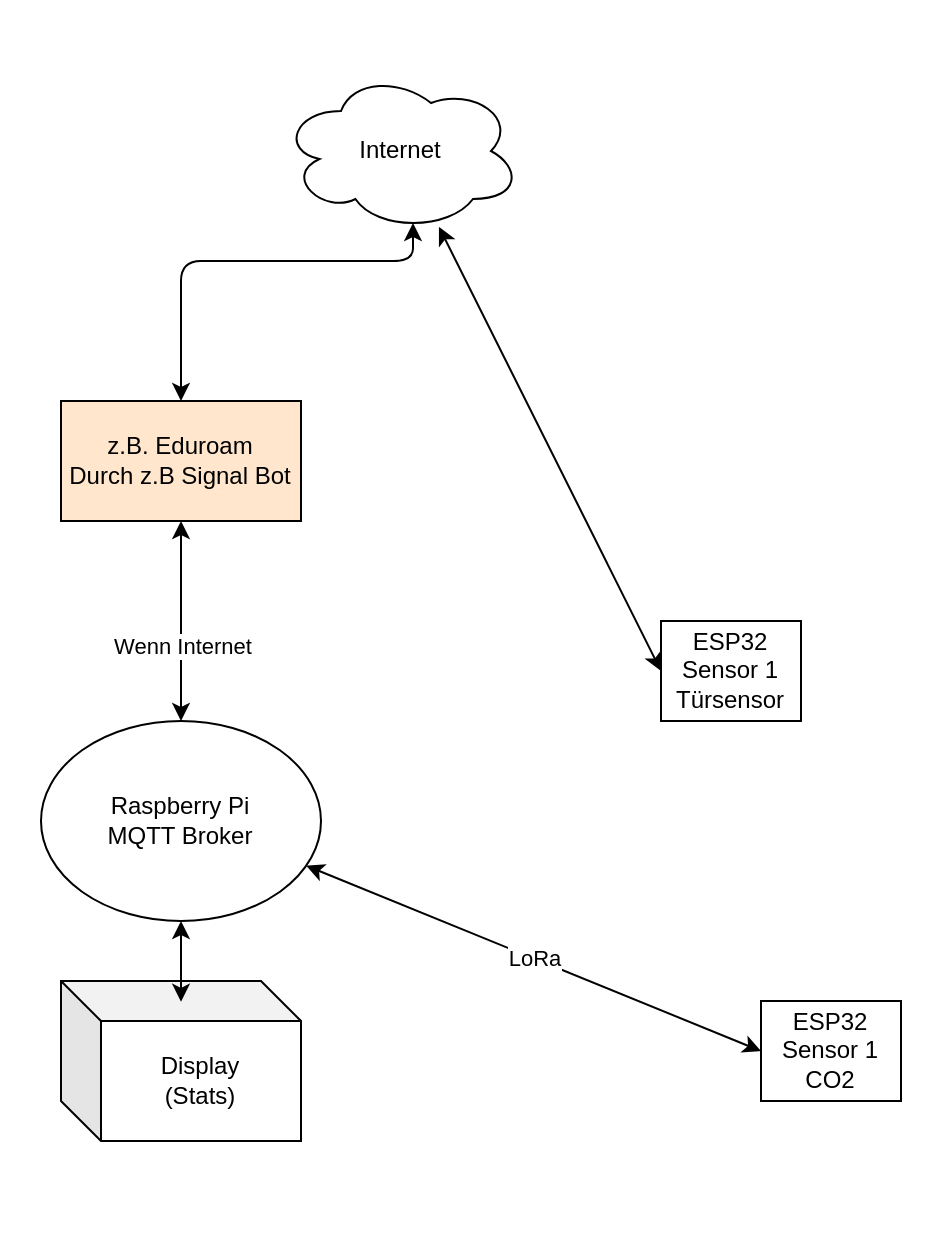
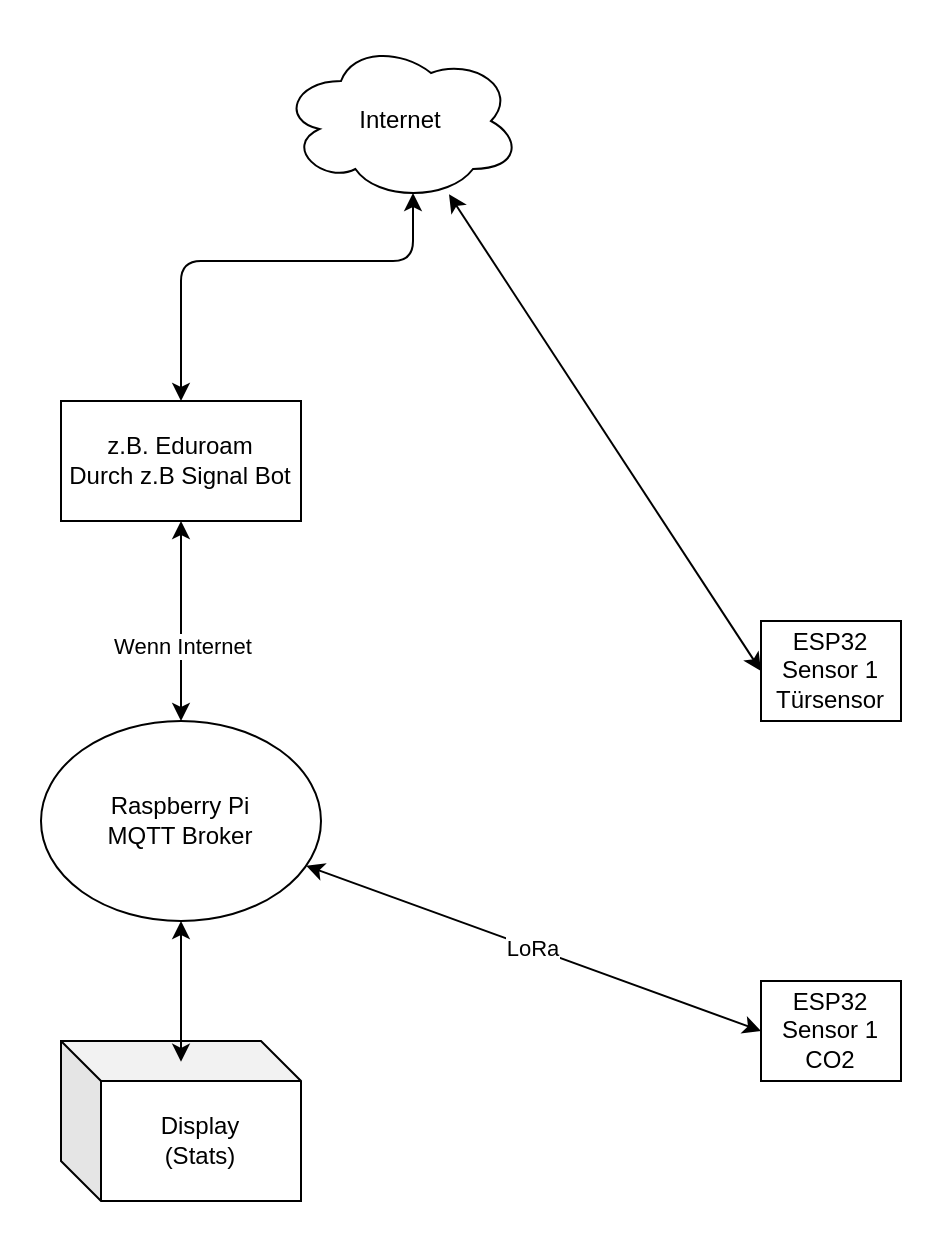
node "Internet": moved (401, 151) -> (401, 121)
node "z.B. Eduroam Durch z.B Signal Bot": fillcolor #ffe6cc -> #ffffff
node "ESP32 Sensor 1 Türsensor": moved (731, 671) -> (831, 671)
node "ESP32 Sensor 1 CO2": moved (831, 1051) -> (831, 1031)
node "Display (Stats)": moved (181, 1061) -> (181, 1121)
